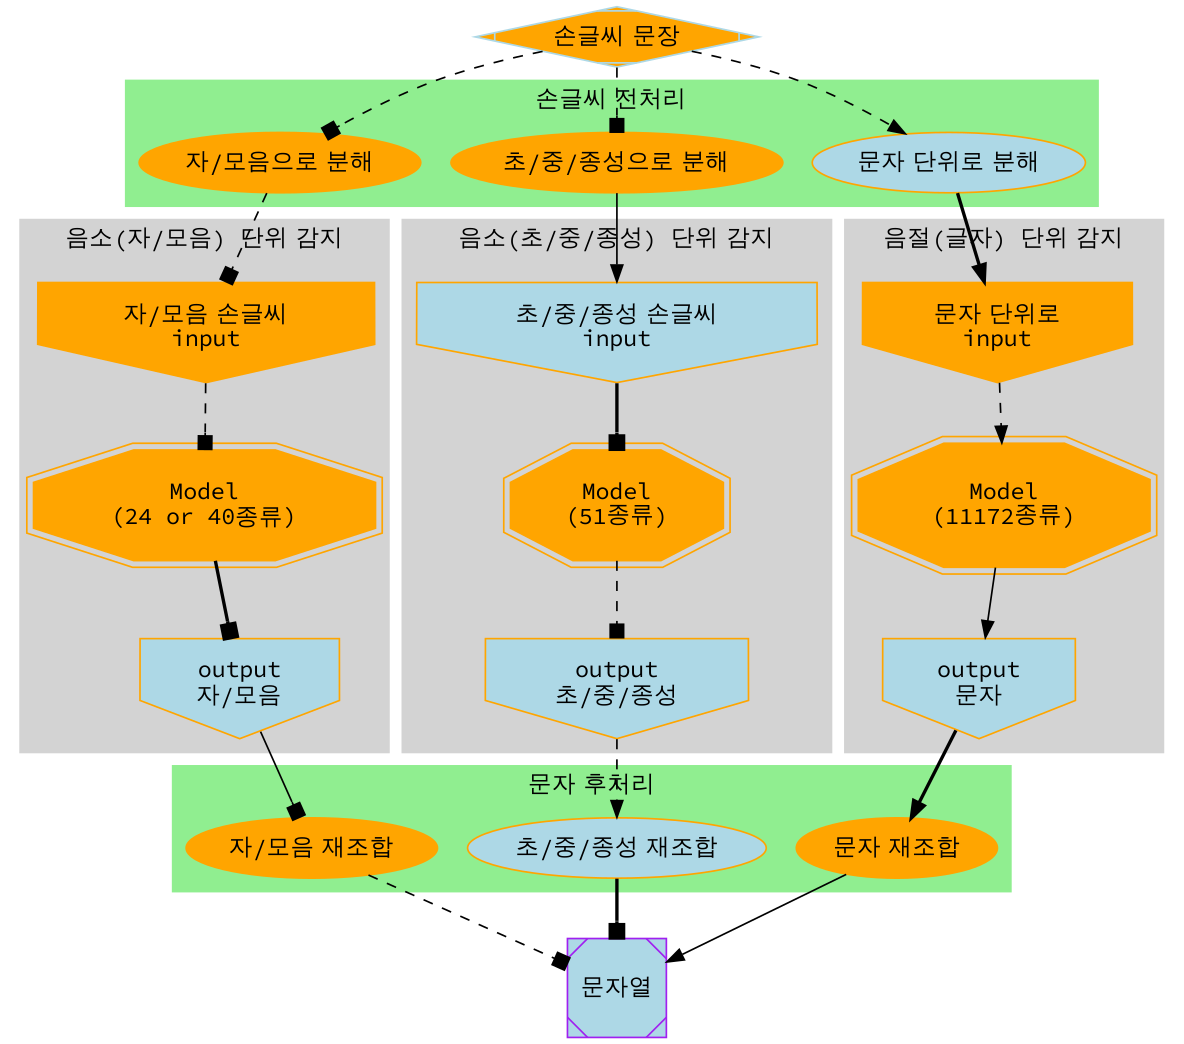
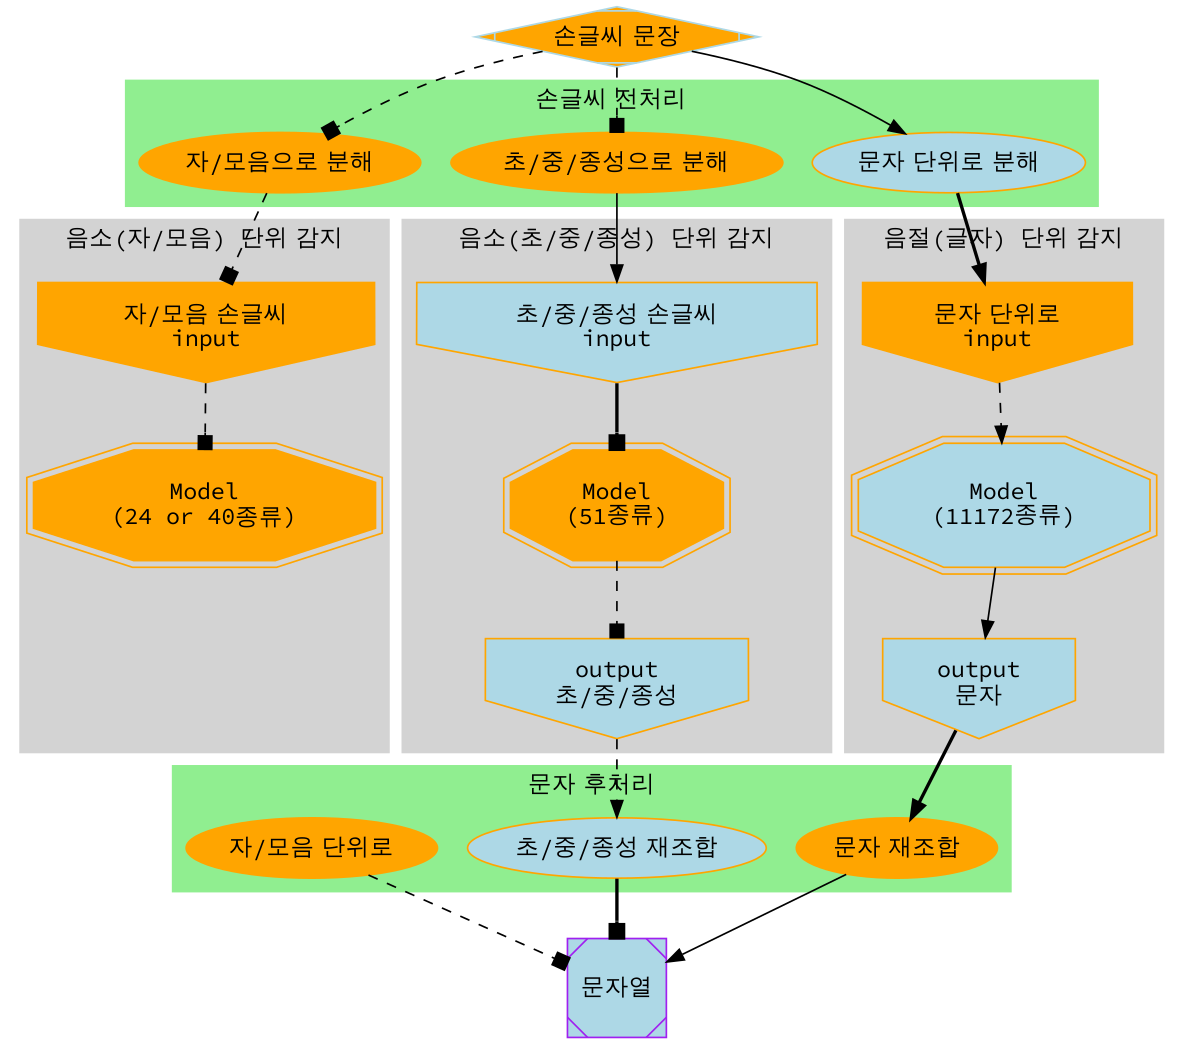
edge "손글씨 문장" -> "문자 단위로 분해": style dashed -> solid
node "Model (11172종류)": fillcolor orange -> lightblue
node "output 자/모음": removed
node "자/모음 재조합": label "자/모음 재조합" -> "자/모음 단위로"
